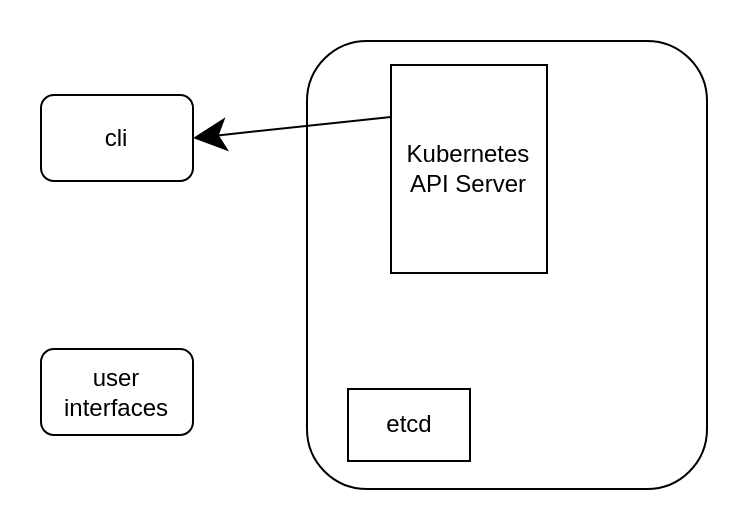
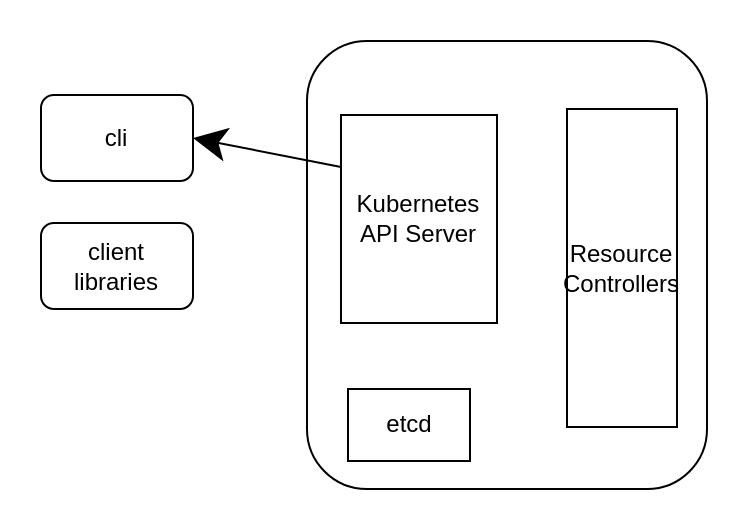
node "Kubernetes API Server": moved (469, 169) -> (419, 219)
node "client libraries": added
node "Resource Controllers": added
node "user interfaces": removed
